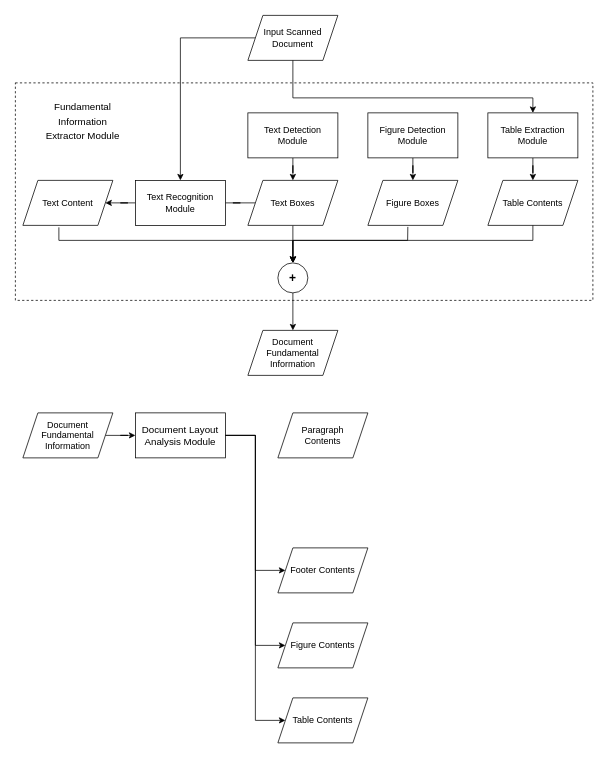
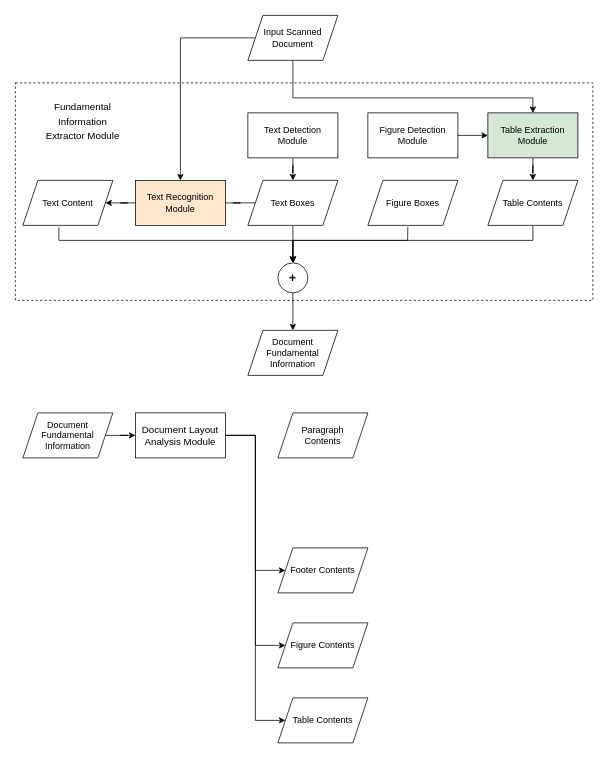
node "Table Extraction Module": fillcolor #ffffff -> #d5e8d4
edge "Figure Detection Module" -> "Figure Boxes": now "Figure Detection Module" -> "Table Extraction Module"
node "Text Recognition Module": fillcolor #ffffff -> #ffe6cc
